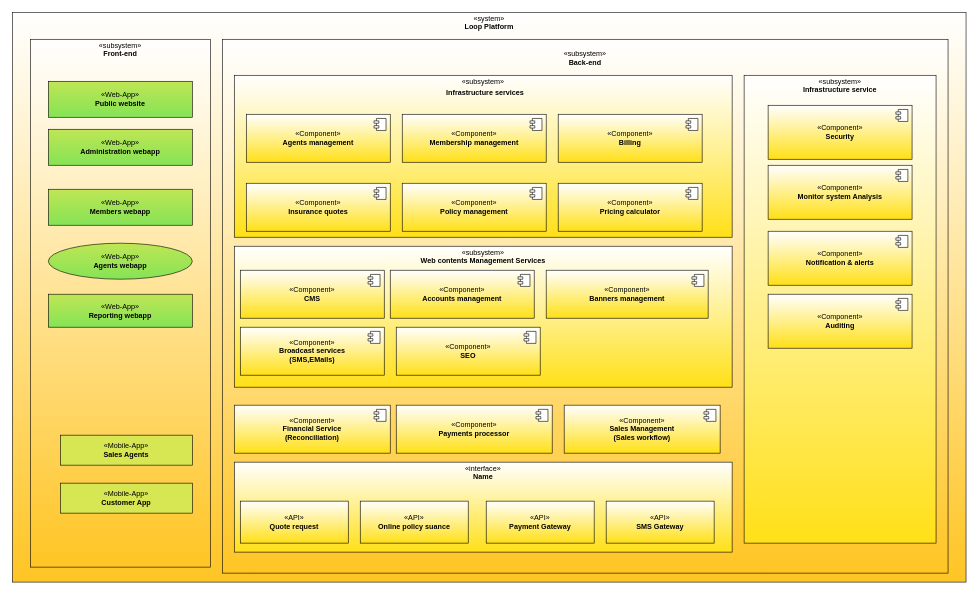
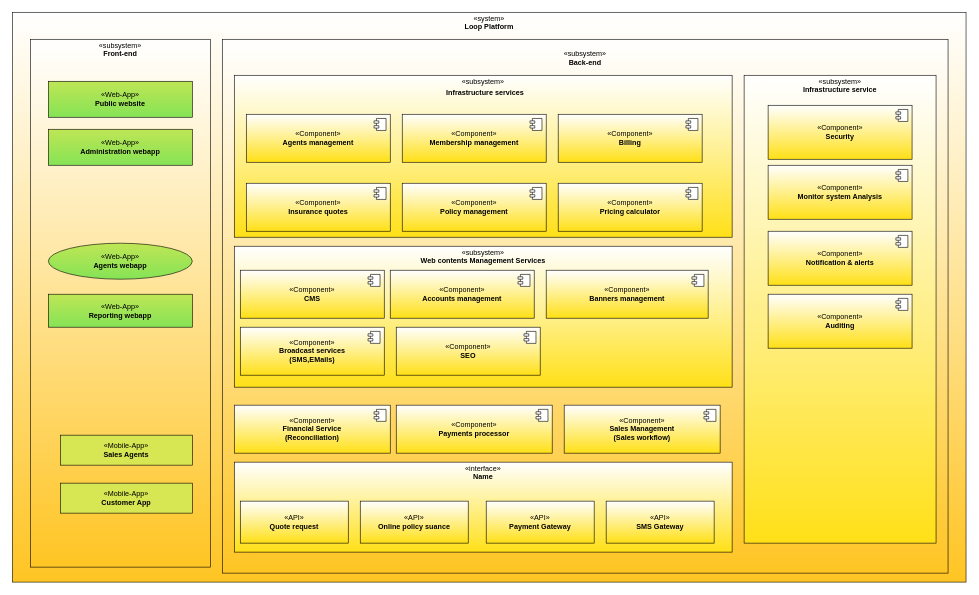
node "«Web-App»Members webapp": removed
